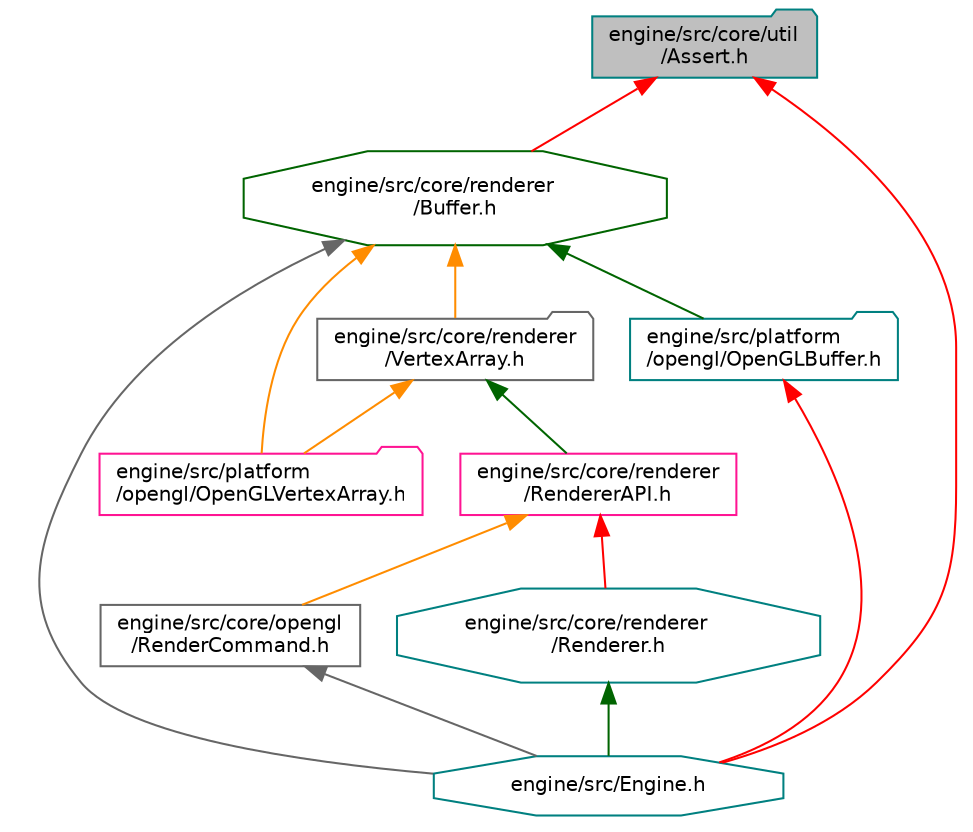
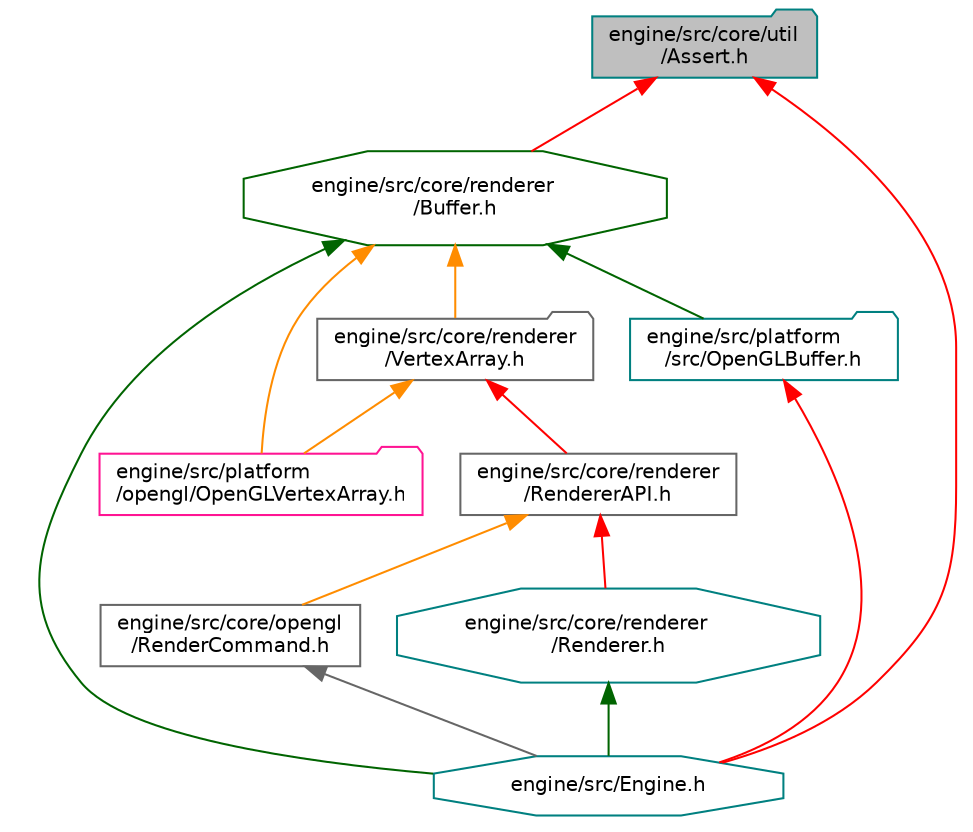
node "engine/src/platform /opengl/OpenGLBuffer.h": label "engine/src/platform /opengl/OpenGLBuffer.h" -> "engine/src/platform /src/OpenGLBuffer.h"
edge "engine/src/core/renderer /RendererAPI.h" -> "engine/src/core/renderer /VertexArray.h": color darkgreen -> red
node "engine/src/core/renderer /RendererAPI.h": color deeppink -> gray40
edge "engine/src/Engine.h" -> "engine/src/core/renderer /Buffer.h": color gray40 -> darkgreen
